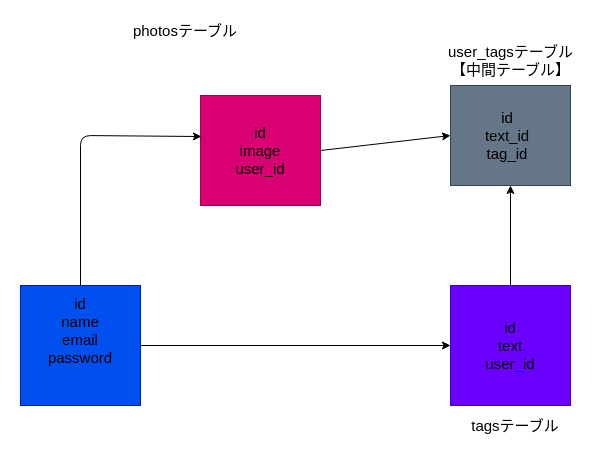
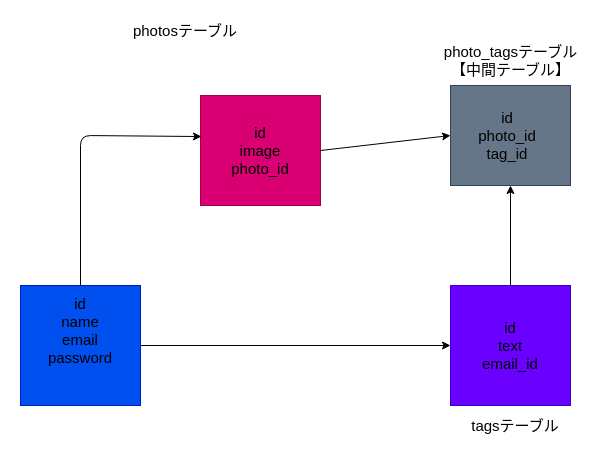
node "user_tagsテーブル 【中間テーブル】": label "user_tagsテーブル 【中間テーブル】" -> "photo_tagsテーブル 【中間テーブル】"
node "id text_id tag_id": label "id text_id tag_id" -> "id photo_id tag_id"
node "id image user_id": label "id image user_id" -> "id image photo_id"
node "id text user_id": label "id text user_id" -> "id text email_id"
